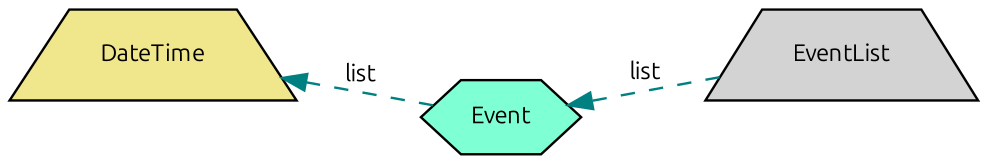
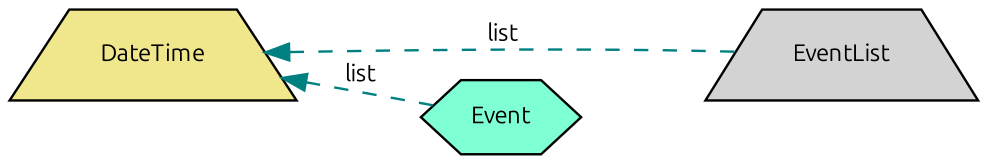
edge "EventList" -> "Event": now "EventList" -> "DateTime"
